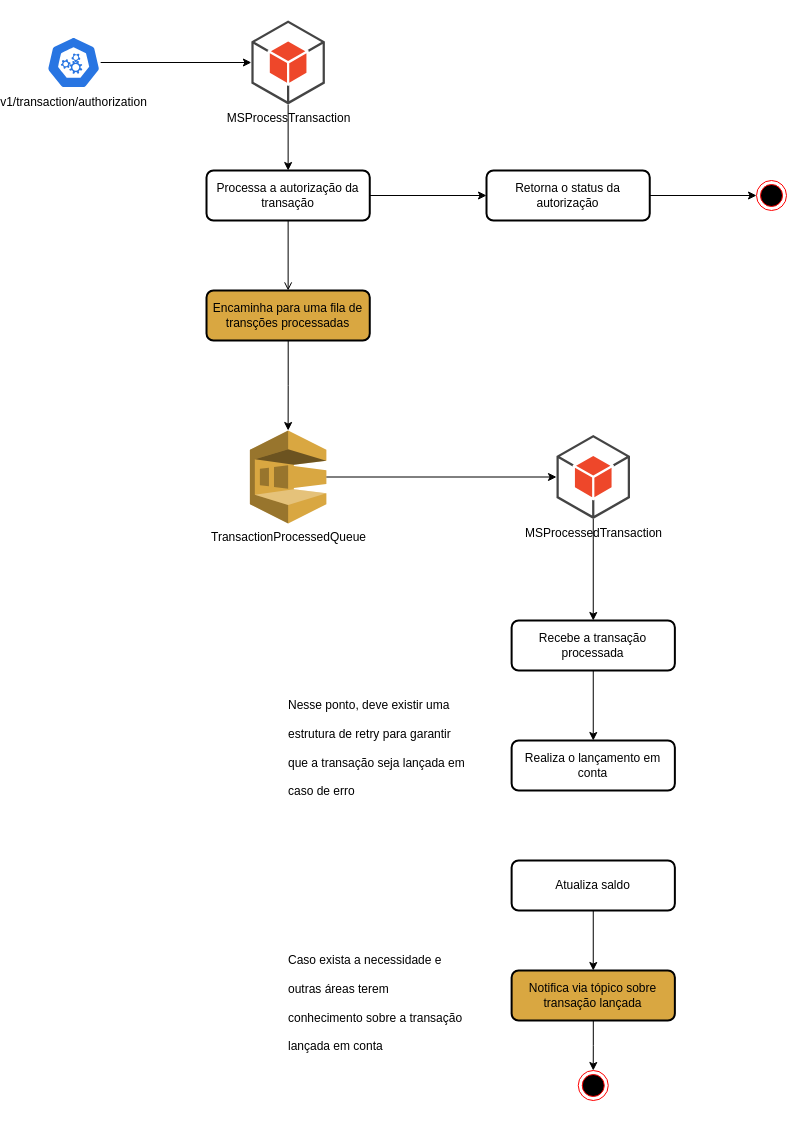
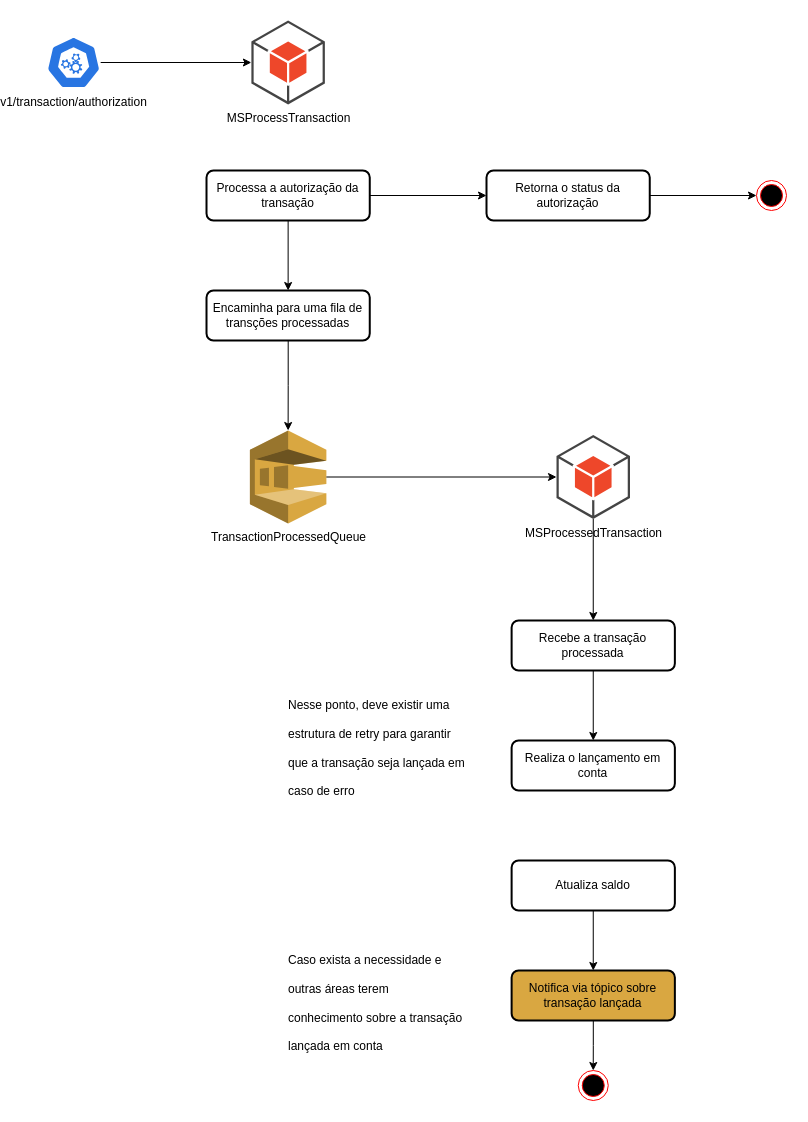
edge "MSProcessTransaction" -> "Processa a autorização da transação": removed
edge "Processa a autorização da transação" -> "Encaminha para uma fila de transções processadas": arrowhead open -> classic
node "Encaminha para uma fila de transções processadas": fillcolor #d9a741 -> #ffffff
